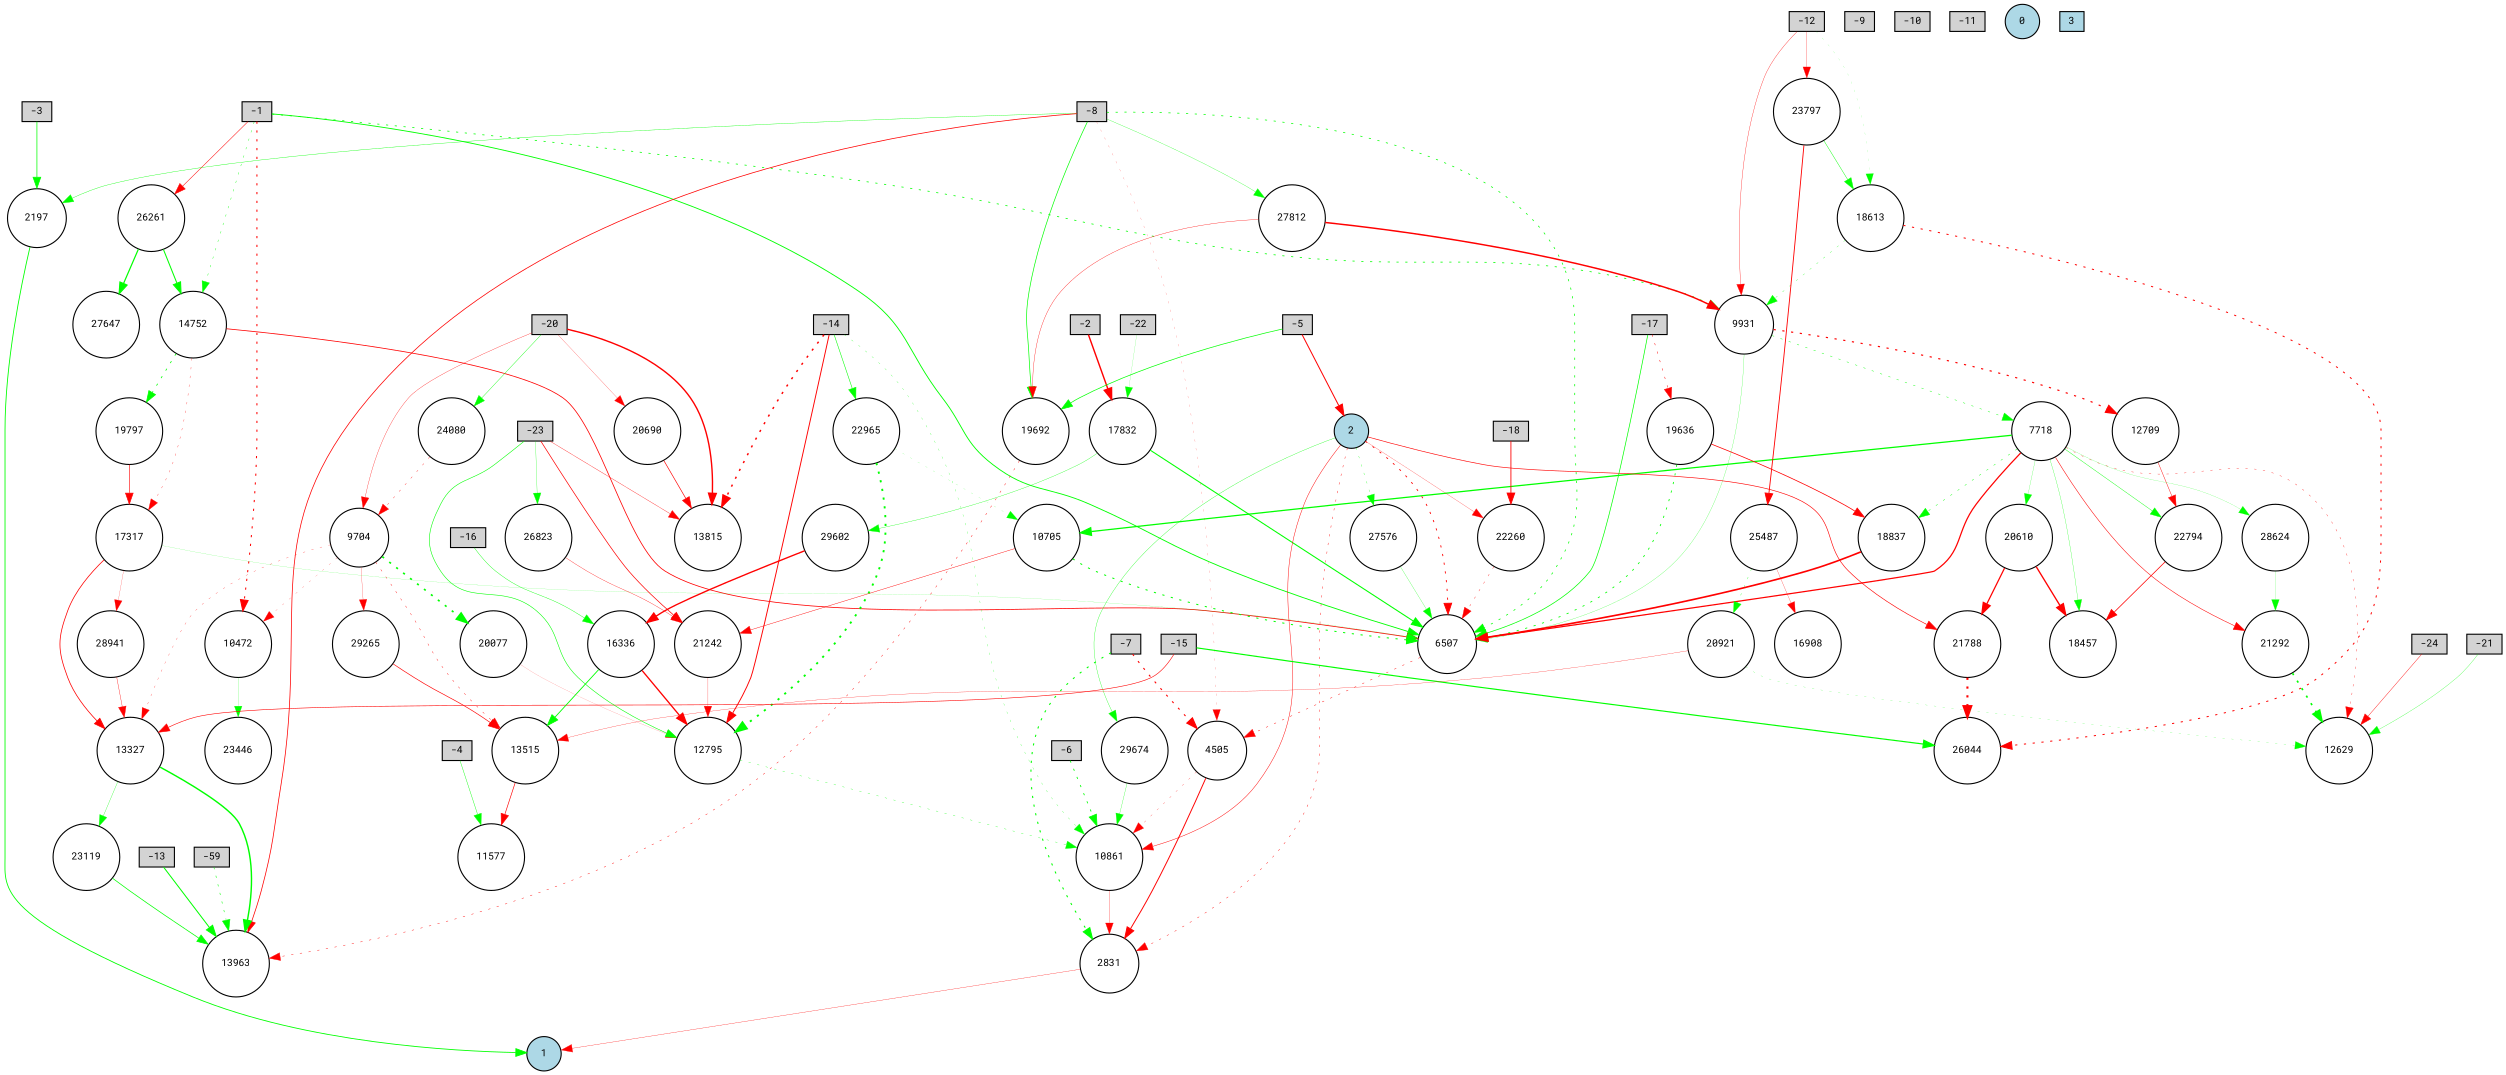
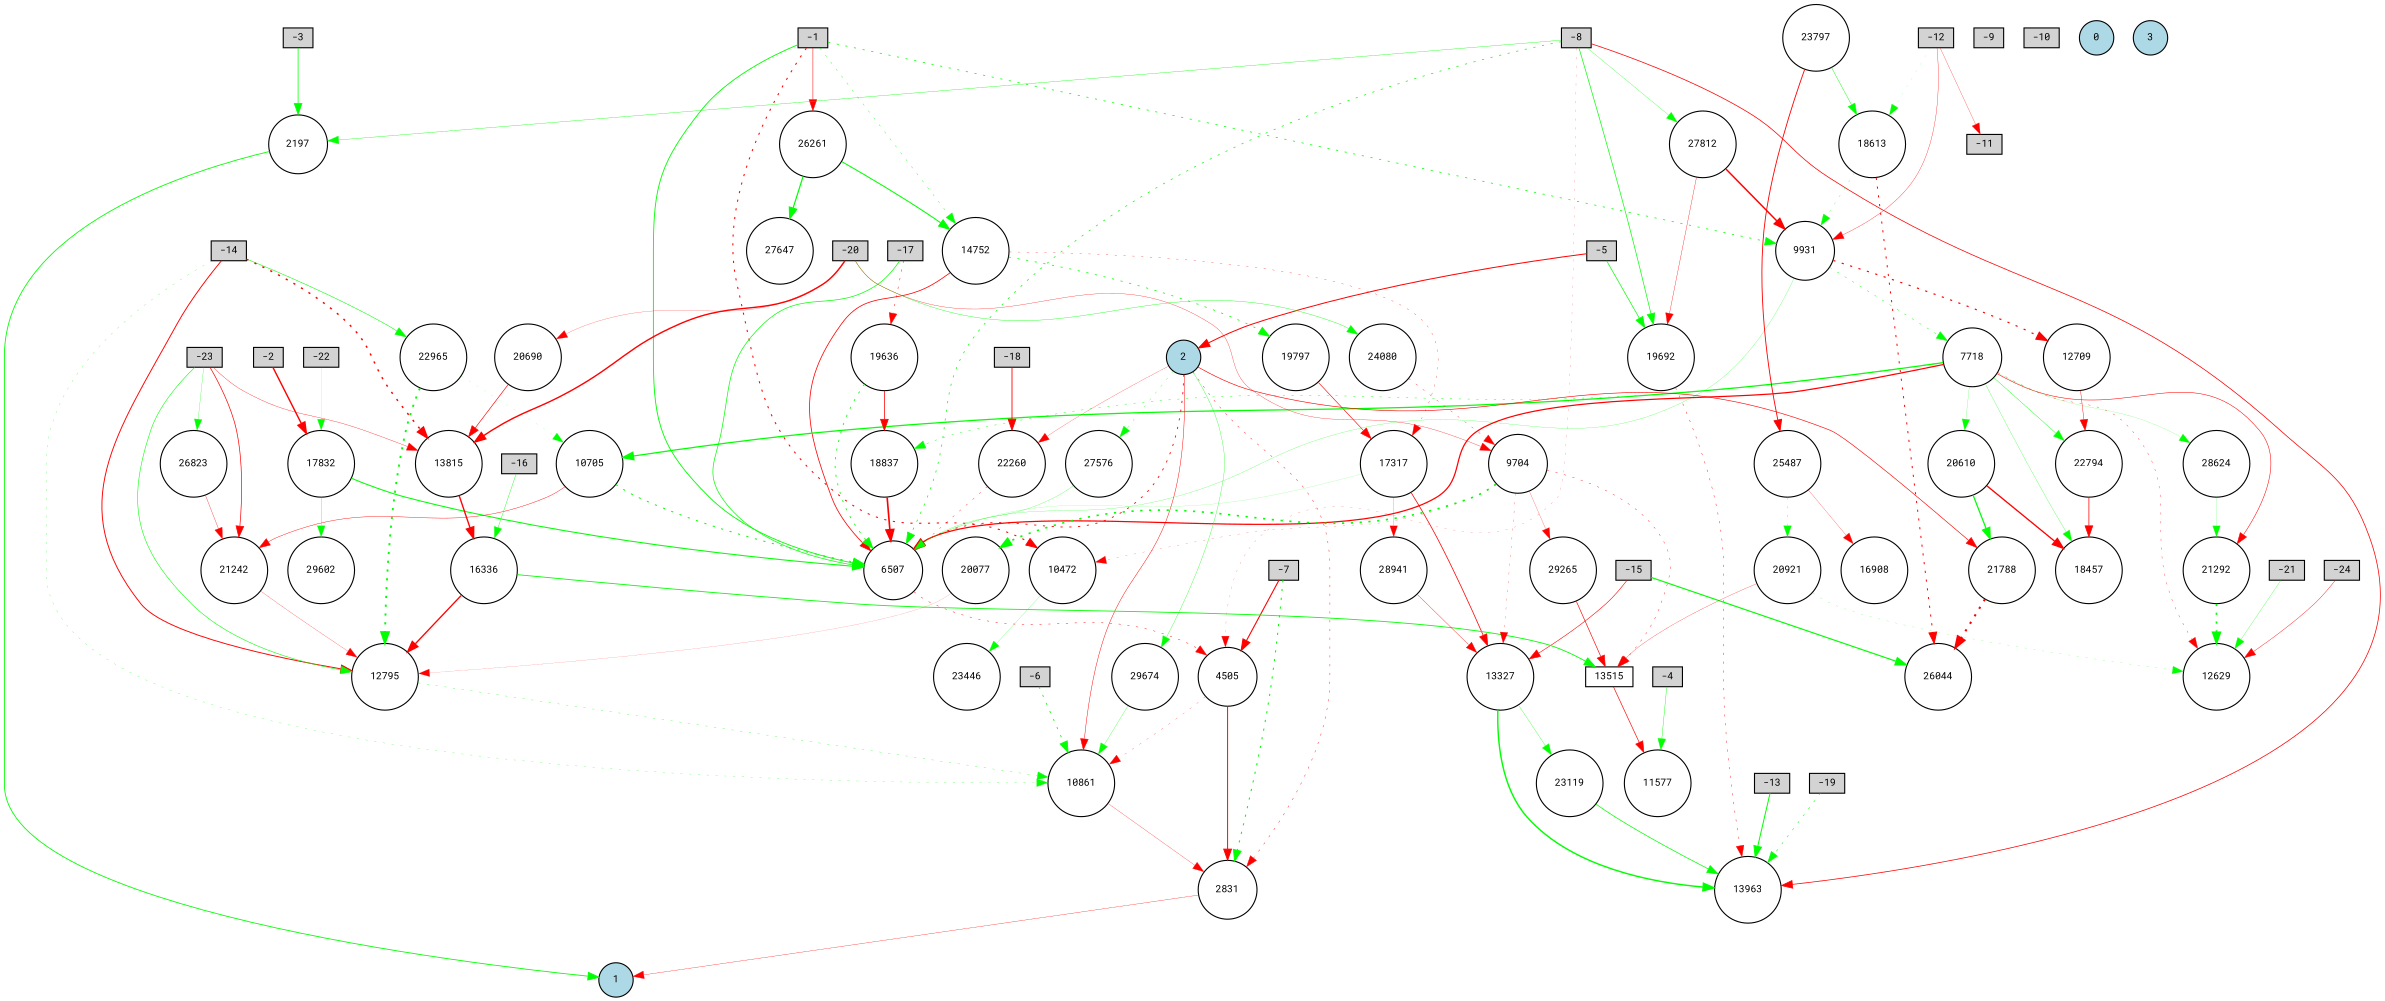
node "3": shape box -> circle
edge "-12" -> "23797": now "-12" -> "-11"
edge "29602" -> "16336": now "13815" -> "16336"
edge "20610" -> "21788": color red -> green
edge "-7" -> "4505": style dotted -> solid
node "13515": shape circle -> box
node "-59": label "-59" -> "-19"
